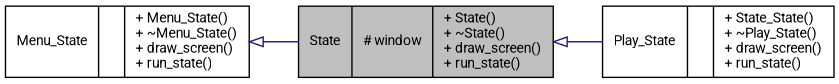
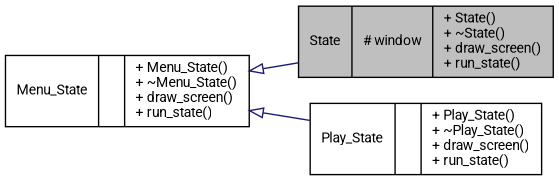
node "Play_State": text "+ State_State()" -> "+ Play_State()"
edge "Play_State" -> "State": now "Play_State" -> "Menu_State"
